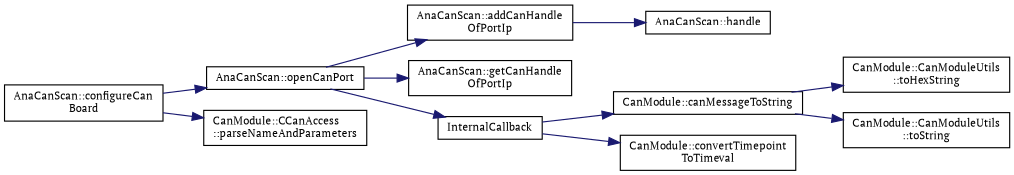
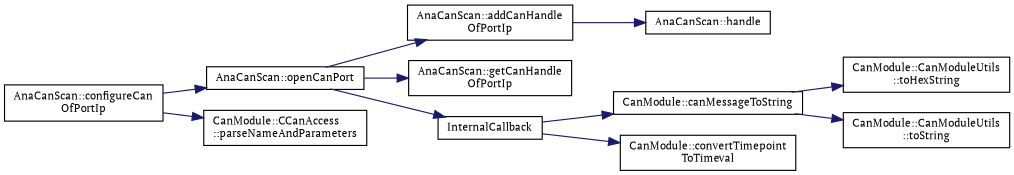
node "AnaCanScan::configureCan Board": label "AnaCanScan::configureCan Board" -> "AnaCanScan::configureCan OfPortIp"
